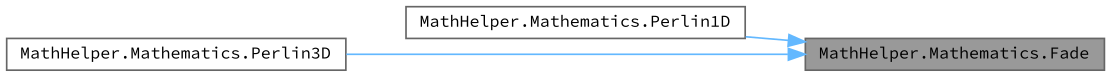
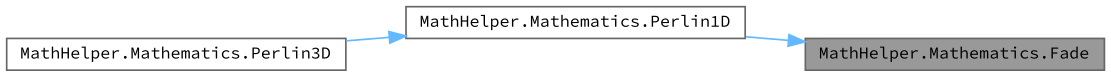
edge "MathHelper.Mathematics.Perlin3D" -> "MathHelper.Mathematics.Fade": now "MathHelper.Mathematics.Perlin3D" -> "MathHelper.Mathematics.Perlin1D"
